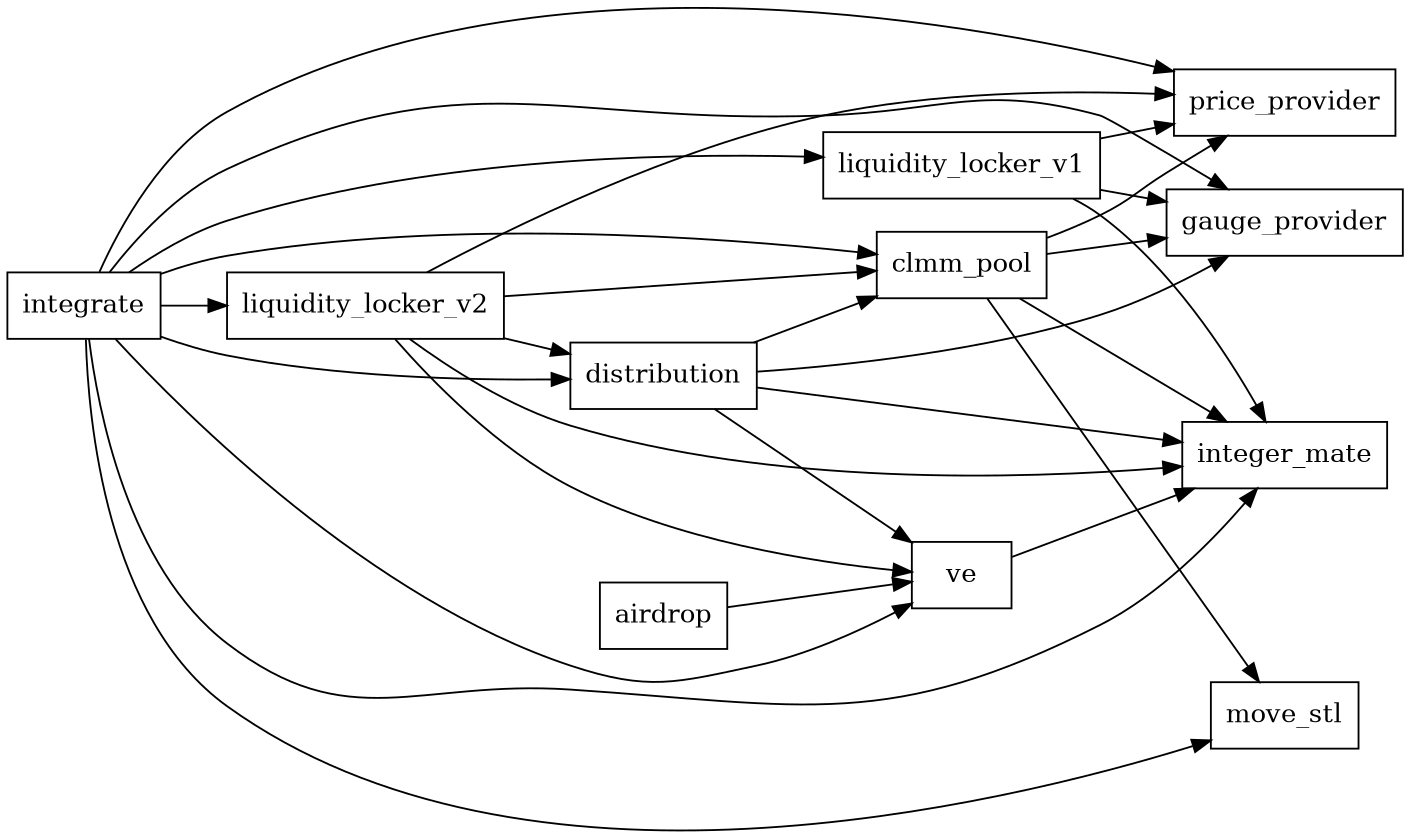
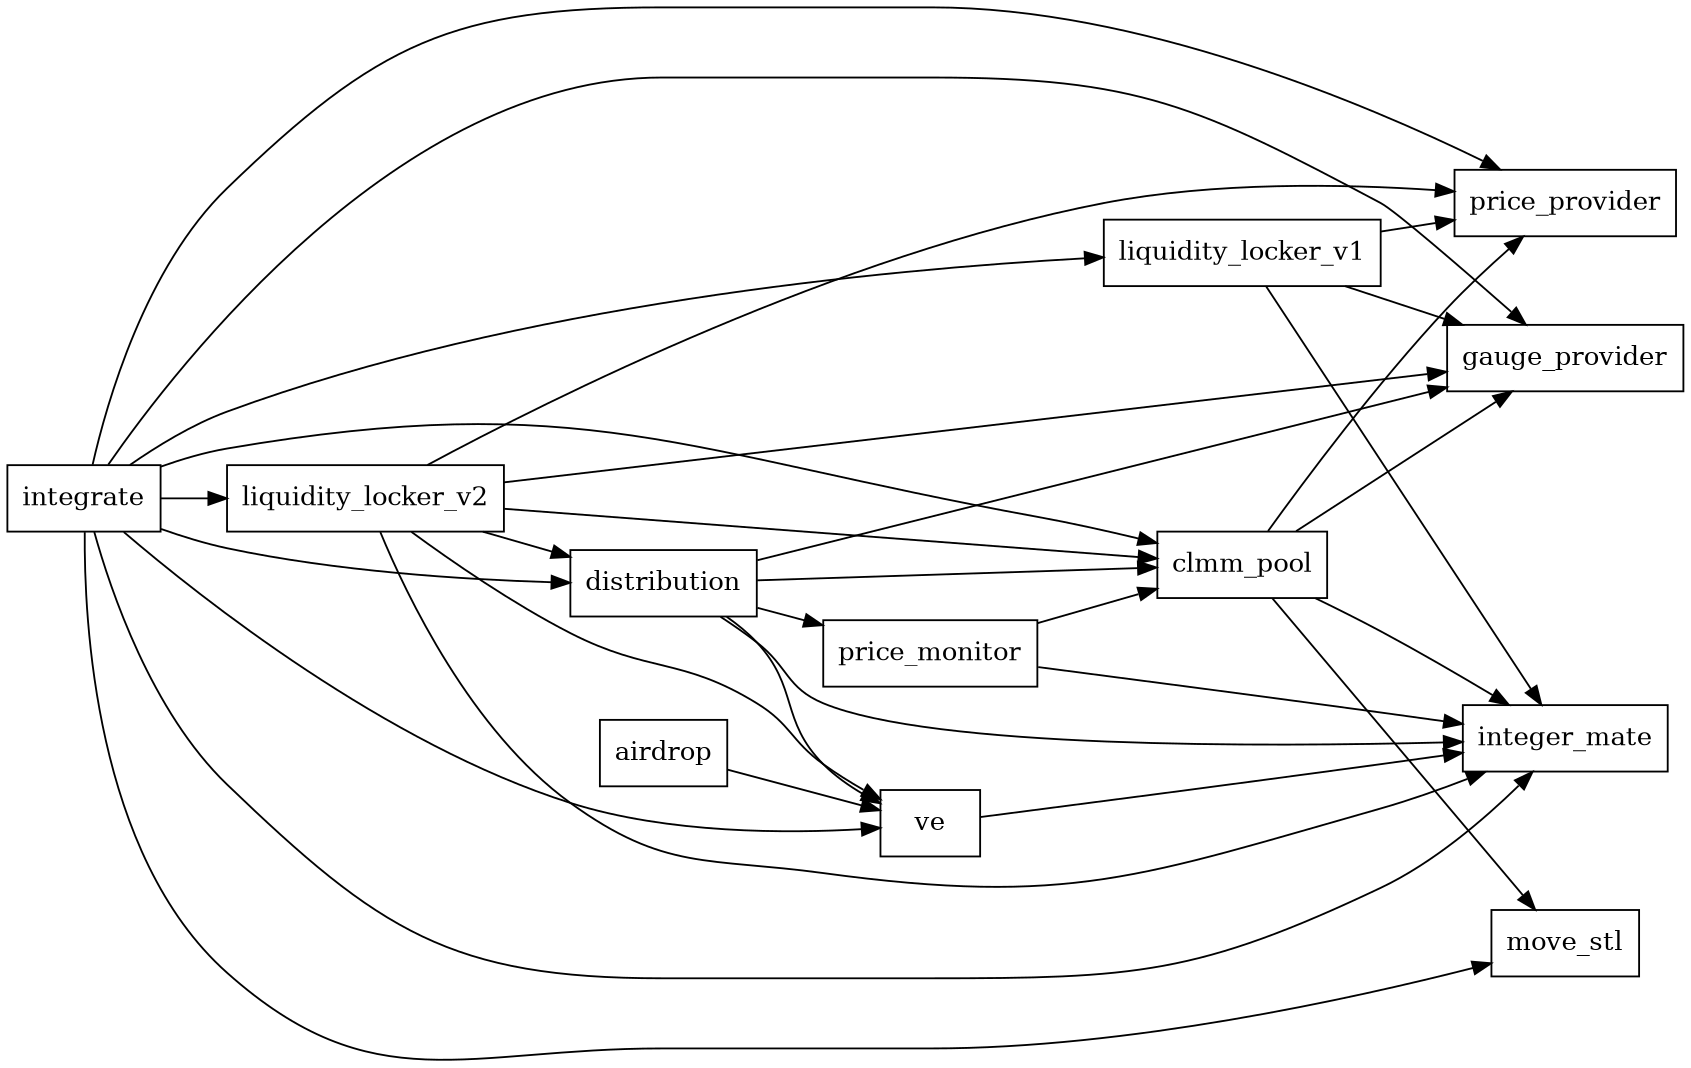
edge "liquidity_locker_v2" -> "gauge_provider": added
node "price_monitor": added
